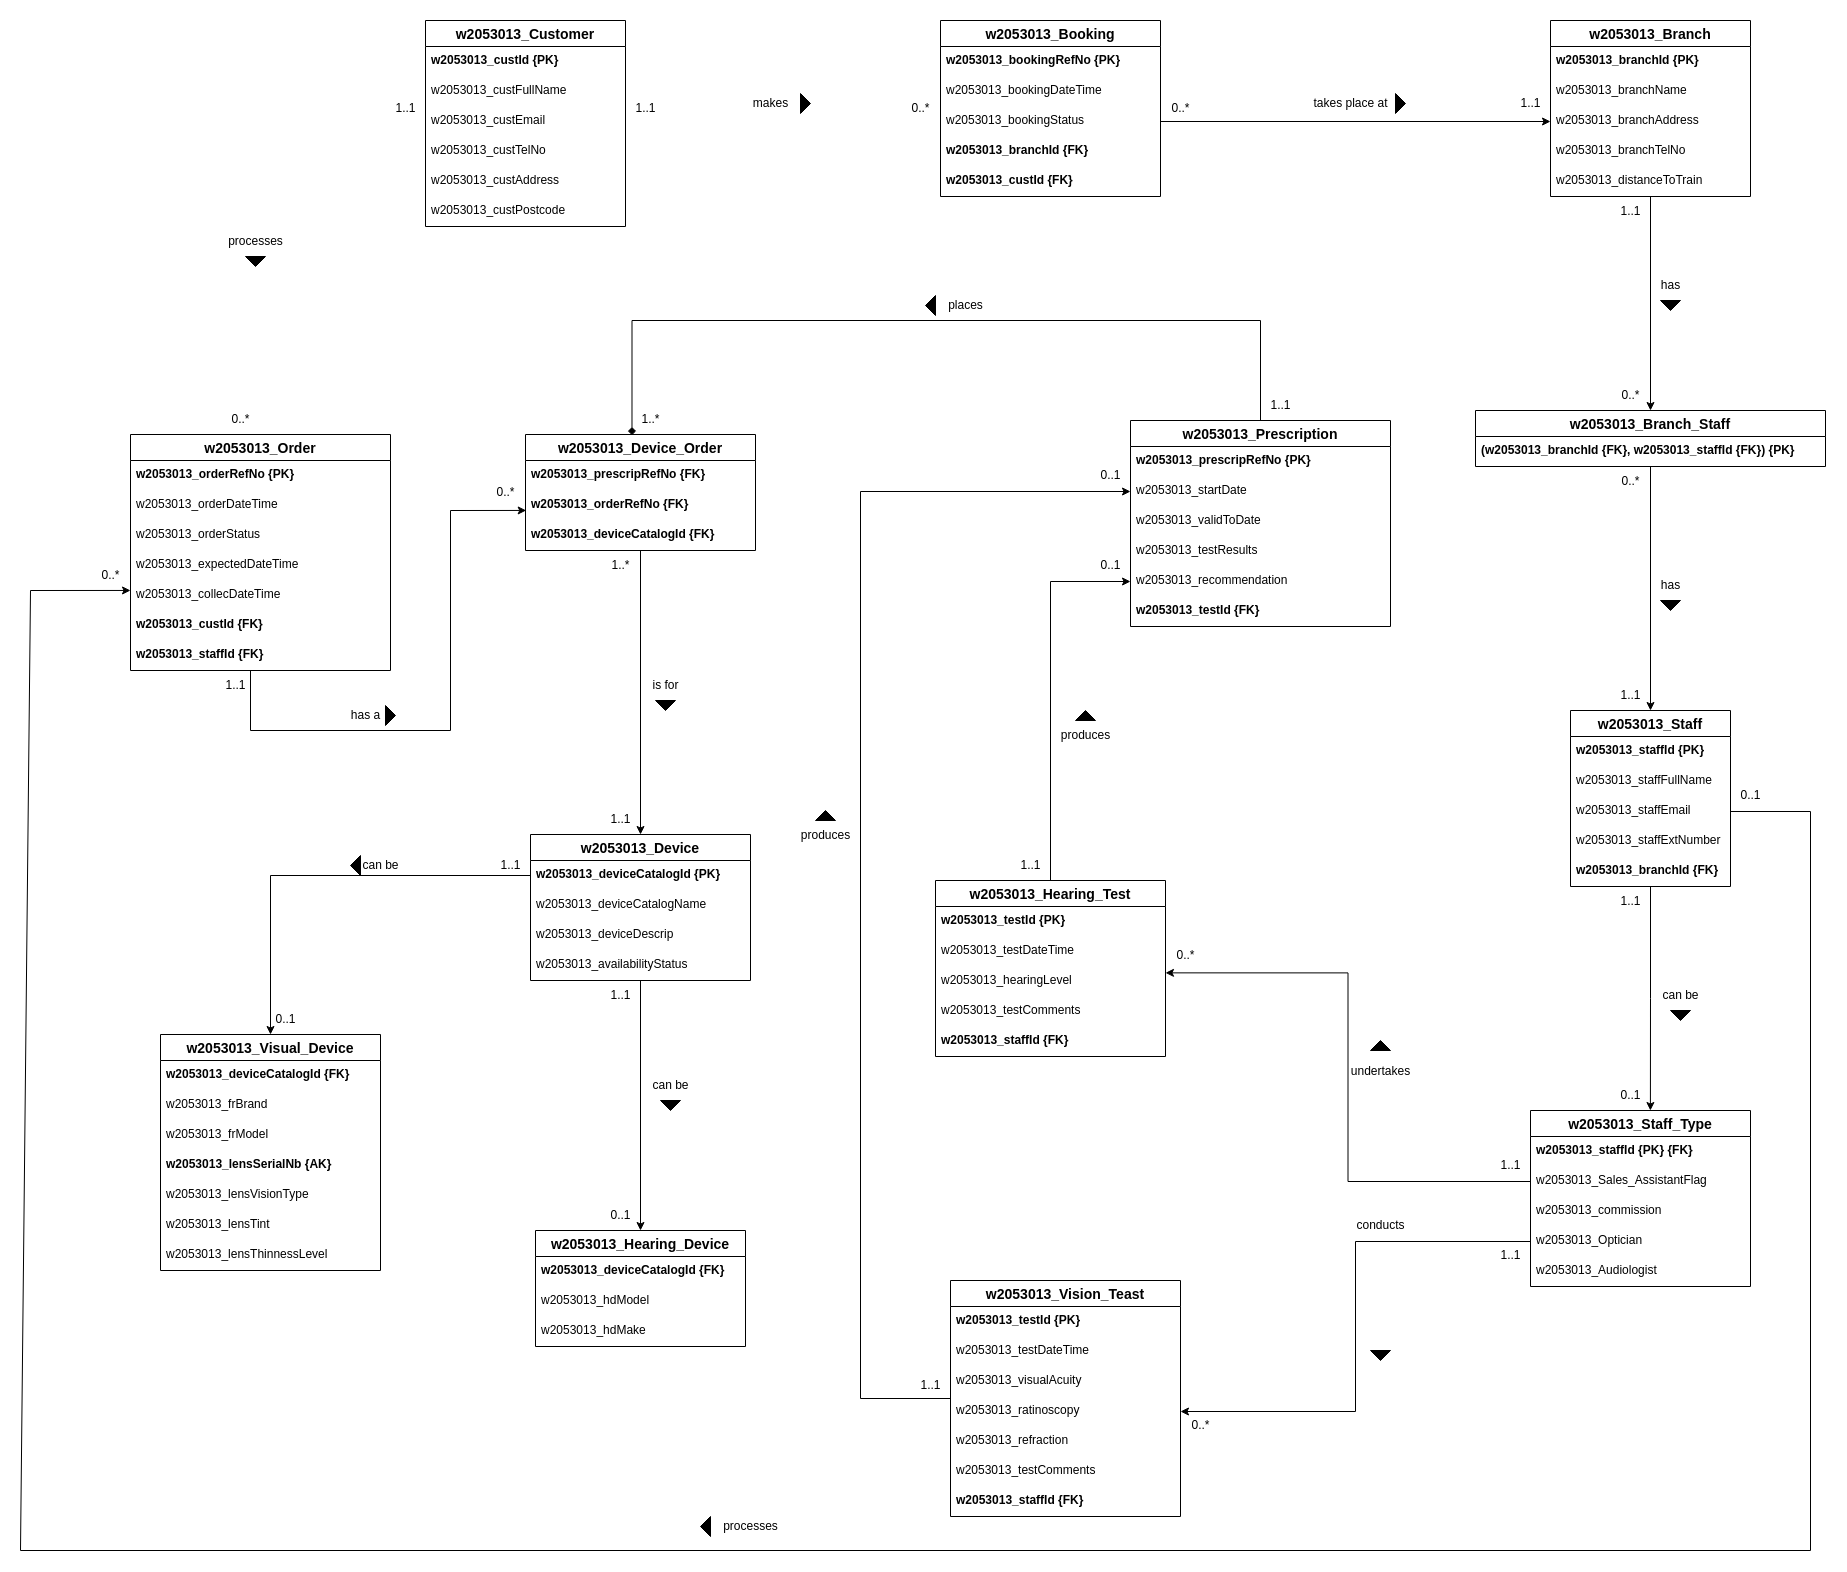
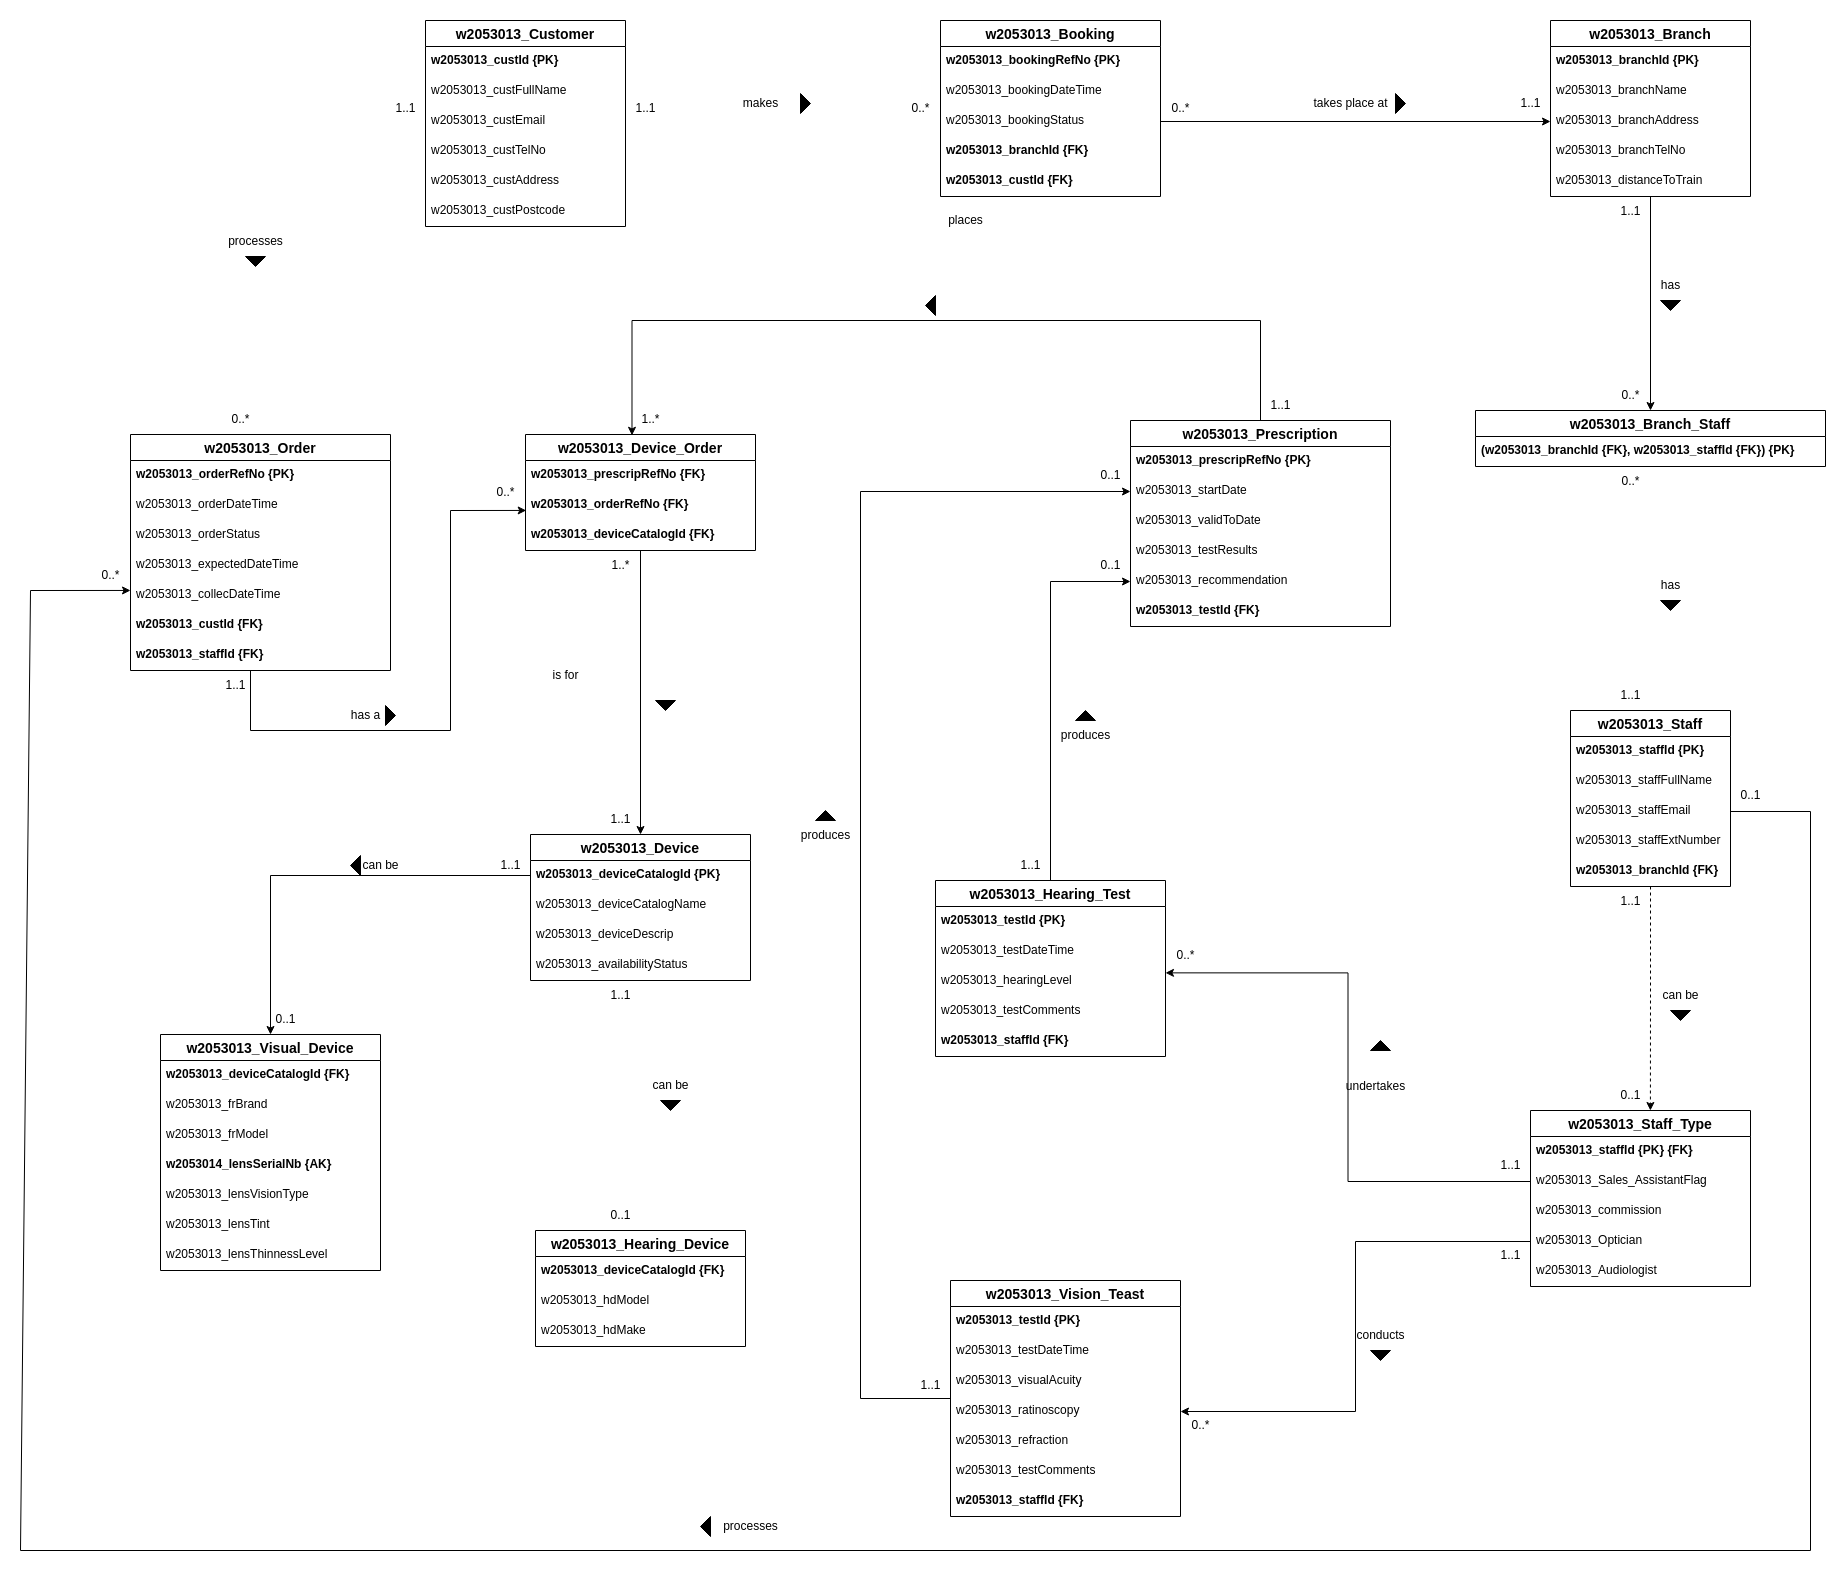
node "makes": moved (771, 104) -> (761, 104)
node "places": moved (966, 306) -> (966, 221)
edge "w2053013_Prescription" -> "w2053013_Device_Order": arrowhead diamond -> classic
edge "w2053013_Branch_Staff" -> "w2053013_Staff": removed
node "is for": moved (666, 686) -> (566, 676)
edge "w2053013_Staff" -> "w2053013_Staff_Type": style solid -> dashed
node "undertakes": moved (1381, 1072) -> (1376, 1087)
edge "w2053013_Device" -> "w2053013_Hearing_Device": removed
node "w2053013_lensSerialNb {AK}": label "w2053013_lensSerialNb {AK}" -> "w2053014_lensSerialNb {AK}"
node "conducts": moved (1381, 1226) -> (1381, 1336)
